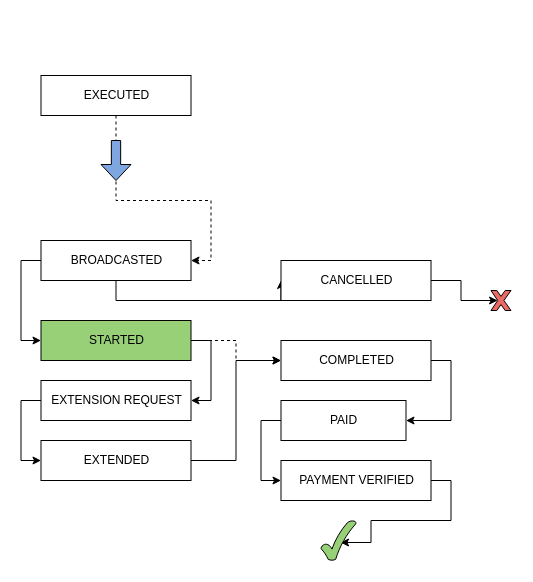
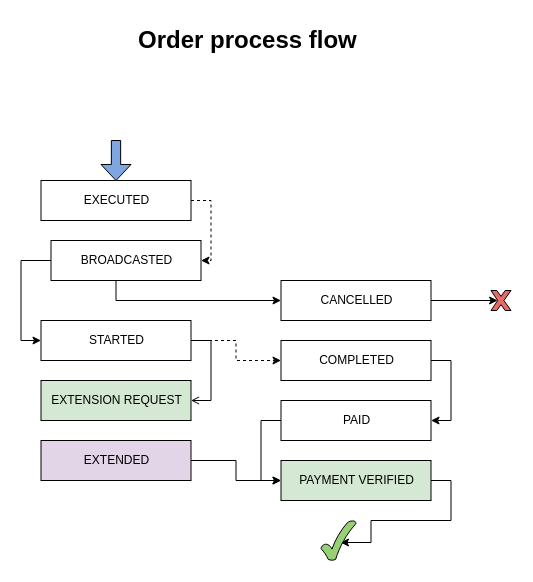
node "Order process flow": added
node "EXECUTED": moved (116, 96) -> (116, 201)
node "BROADCASTED": moved (116, 261) -> (126, 261)
node "CANCELLED": moved (356, 281) -> (356, 301)
node "STARTED": fillcolor #97d077 -> #ffffff
node "EXTENSION REQUEST": fillcolor #ffffff -> #d5e8d4
edge "STARTED" -> "EXTENSION REQUEST": arrowhead classic -> open
edge "EXTENDED" -> "COMPLETED": now "EXTENDED" -> "PAYMENT VERIFIED"
node "PAID": size 125x40 -> 150x40
edge "EXTENSION REQUEST" -> "EXTENDED": removed
node "EXTENDED": fillcolor #ffffff -> #e1d5e7
node "PAYMENT VERIFIED": fillcolor #ffffff -> #d5e8d4
